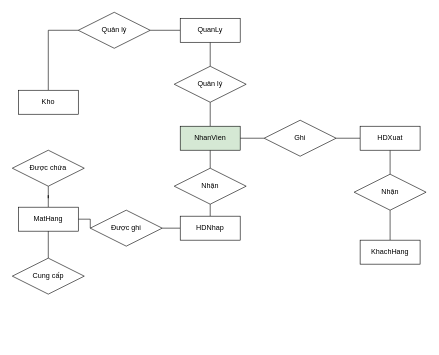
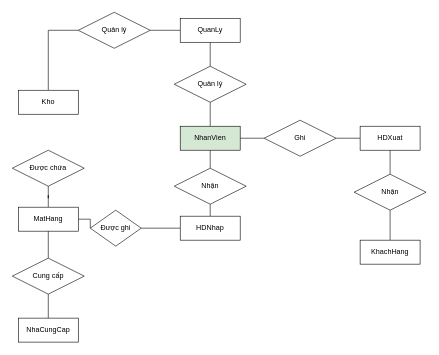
node "Được ghi": size 72x36 -> 51x36
edge "Cung cấp" -- "NhaCungCap": added
node "NhaCungCap": added
